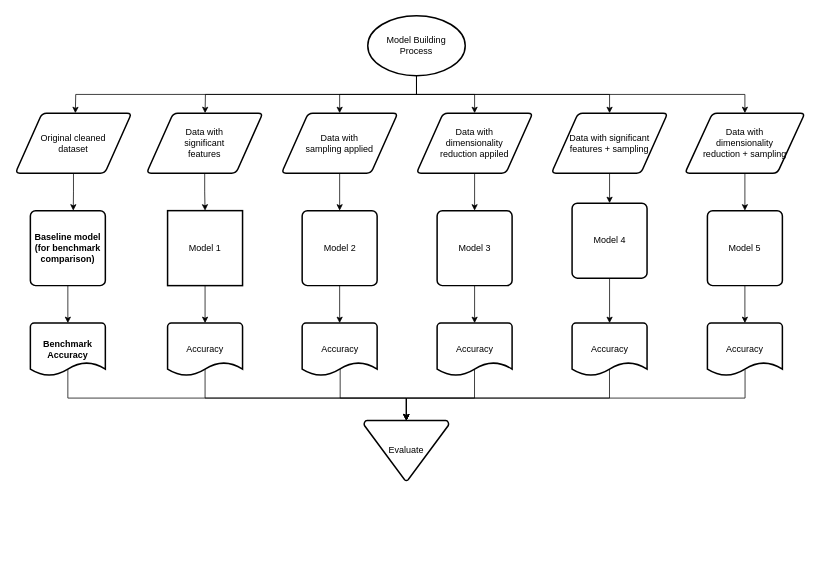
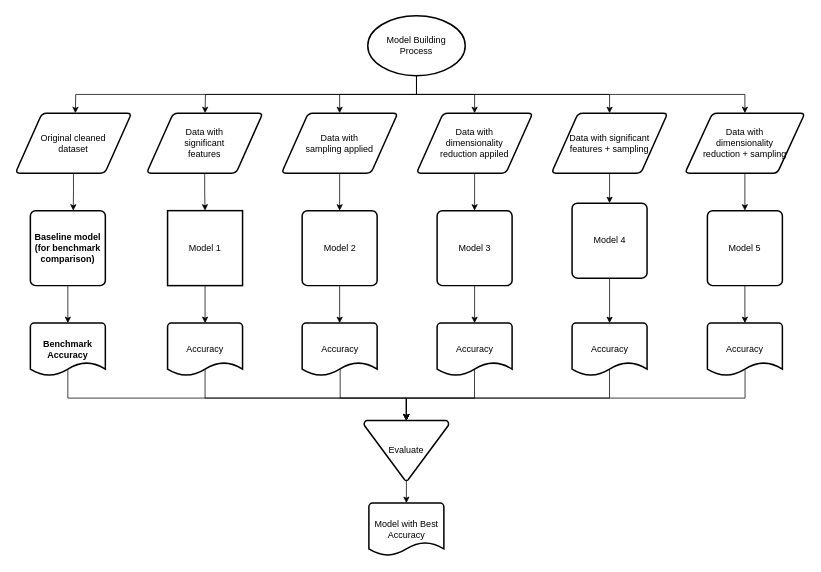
edge "Evaluate" -> "Model with Best Accuracy": added
node "Model with Best Accuracy": added
